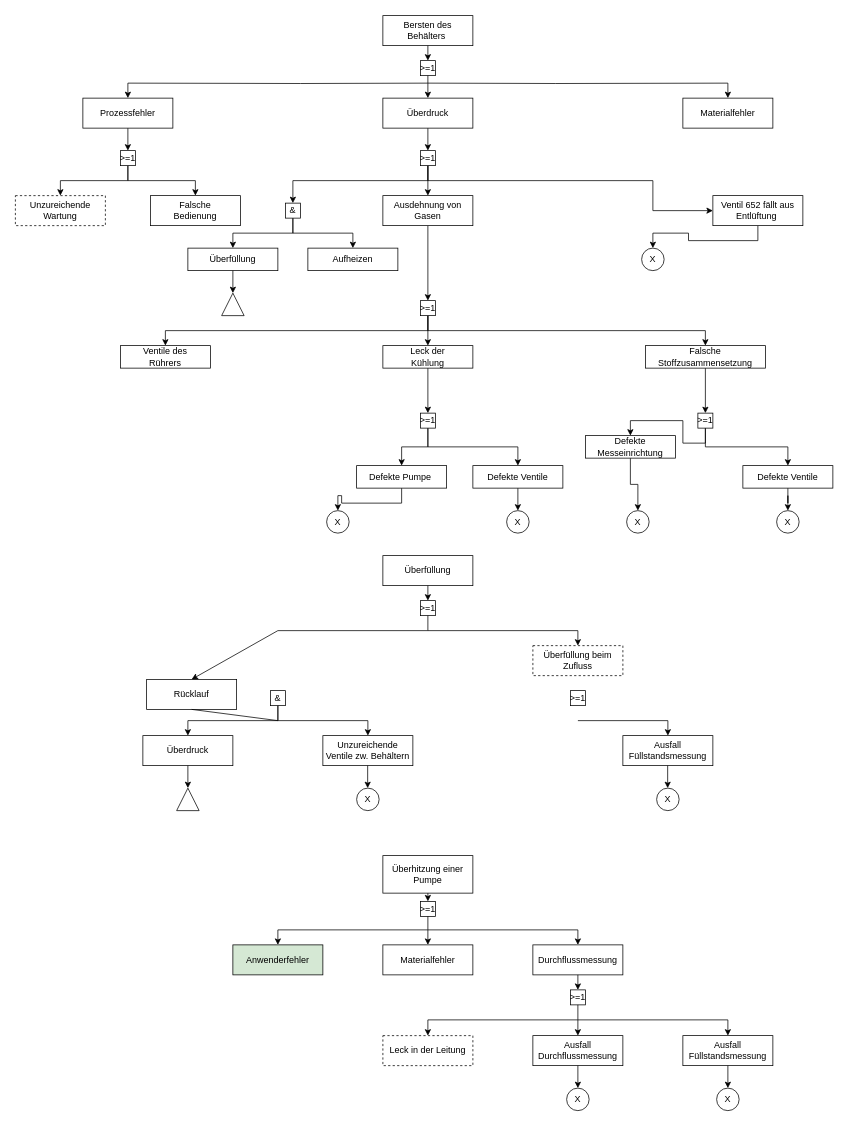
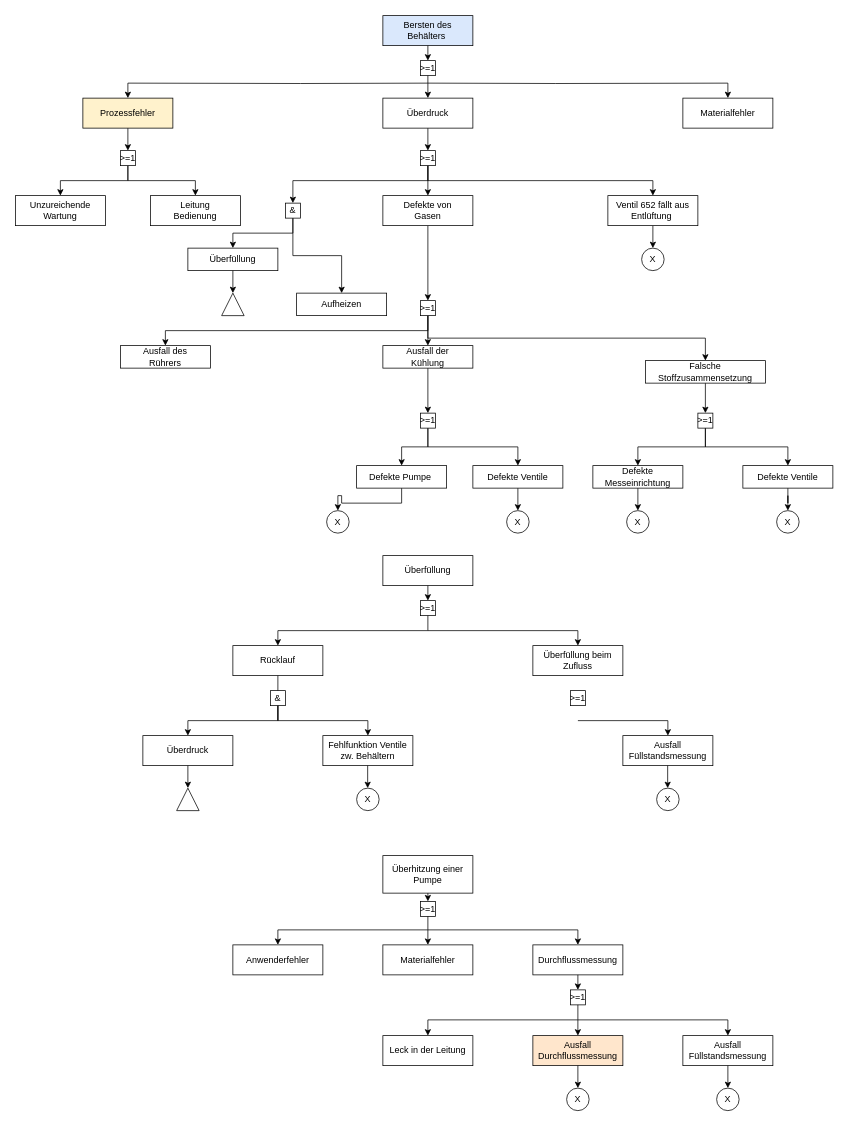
node "Bersten des Behälters": fillcolor #ffffff -> #dae8fc
node "Prozessfehler": fillcolor #ffffff -> #fff2cc
node "Unzureichende Wartung": style dashed -> solid
node "Falsche Bedienung": label "Falsche Bedienung" -> "Leitung Bedienung"
node "Ausdehnung von Gasen": label "Ausdehnung von Gasen" -> "Defekte von Gasen"
node "Ventil 652 fällt aus Entlüftung": moved (758, 210) -> (653, 210)
node "Aufheizen": moved (353, 259) -> (342, 304)
node "Ventile des Rührers": label "Ventile des Rührers" -> "Ausfall des Rührers"
node "Leck der Kühlung": label "Leck der Kühlung" -> "Ausfall der Kühlung"
node "Falsche Stoffzusammensetzung": moved (705, 357) -> (705, 372)
node "Defekte Messeinrichtung": moved (630, 447) -> (638, 477)
node "Überfüllung beim Zufluss": style dashed -> solid
node "Rücklauf": moved (192, 694) -> (278, 660)
node "Unzureichende Ventile zw. Behältern": label "Unzureichende Ventile zw. Behältern" -> "Fehlfunktion Ventile zw. Behältern"
node "Anwenderfehler": fillcolor #d5e8d4 -> #ffffff
node "Leck in der Leitung": style dashed -> solid
node "Ausfall Durchflussmessung": fillcolor #ffffff -> #ffe6cc
